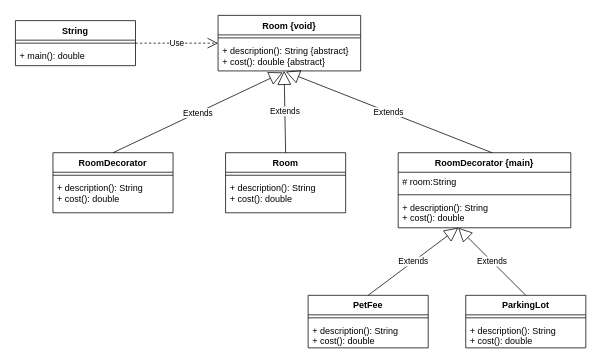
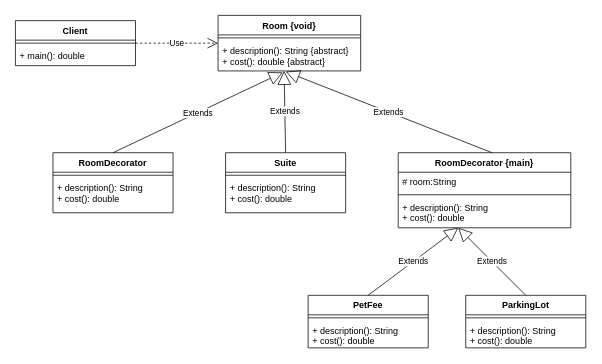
node "String": label "String" -> "Client"
node "Room": label "Room" -> "Suite"
